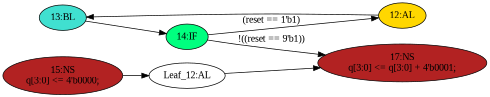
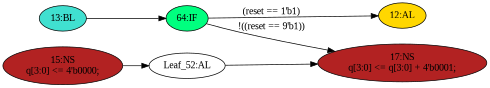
edge "12:AL" -> "13:BL": removed
node "14:IF": label "14:IF" -> "64:IF"
node "Leaf_12:AL": label "Leaf_12:AL" -> "Leaf_52:AL"
